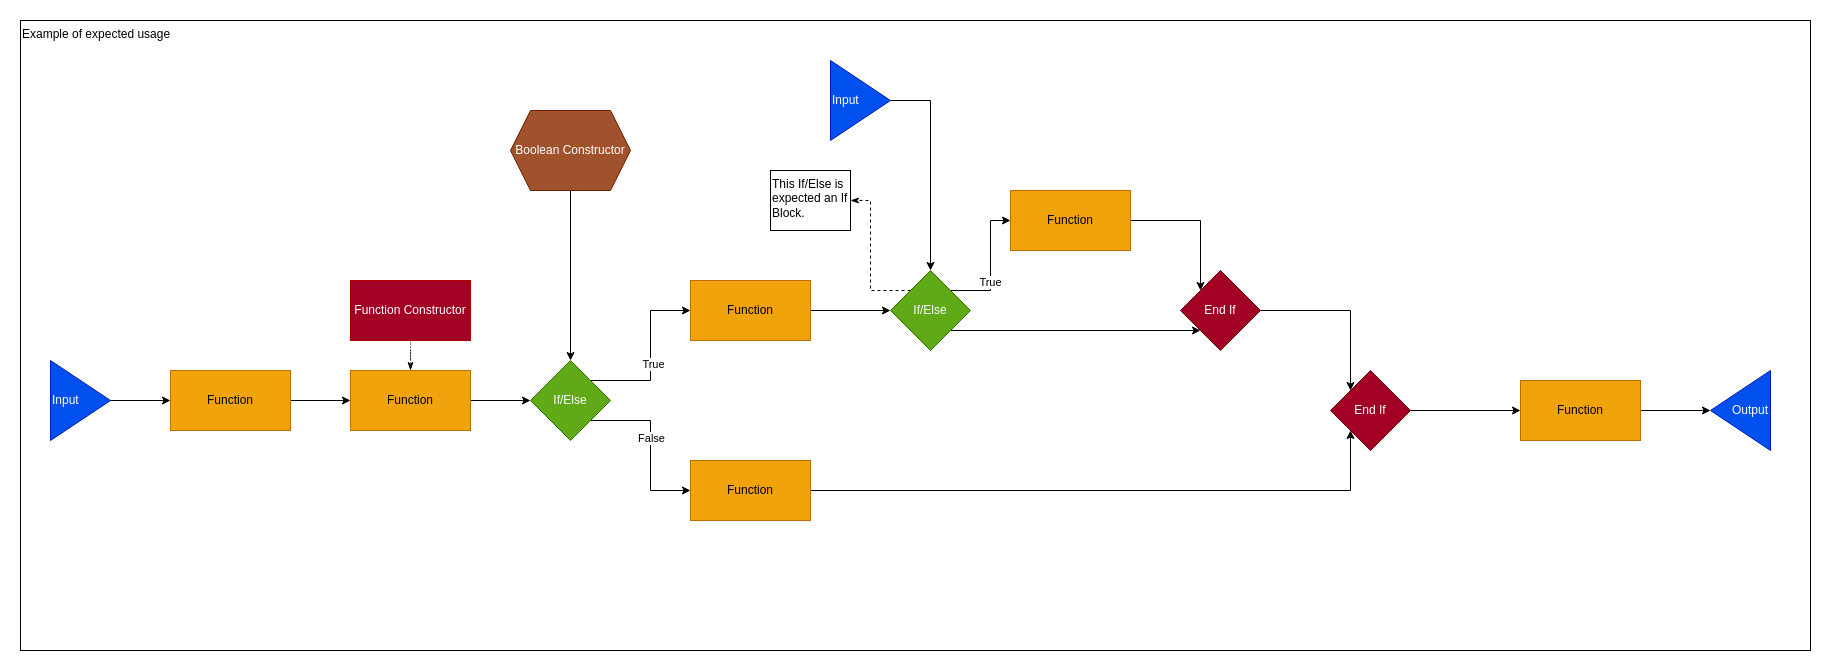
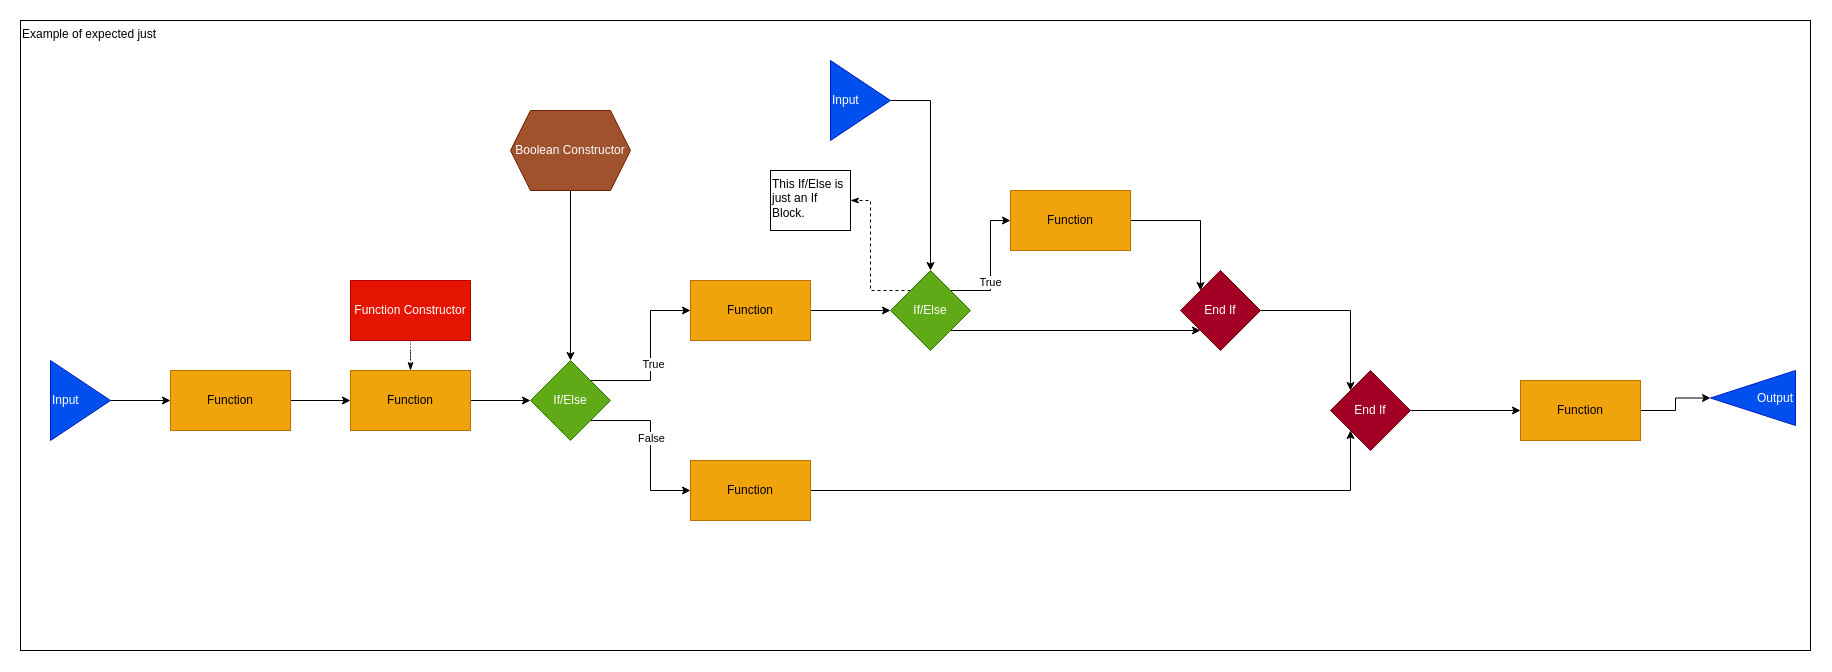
node "Example of expected usage": label "Example of expected usage" -> "Example of expected just"
node "This If/Else is expected an If Block.": label "This If/Else is expected an If Block." -> "This If/Else is just an If Block."
node "Function Constructor": fillcolor #a20025 -> #e51400
node "Output": size 60x80 -> 85x55
